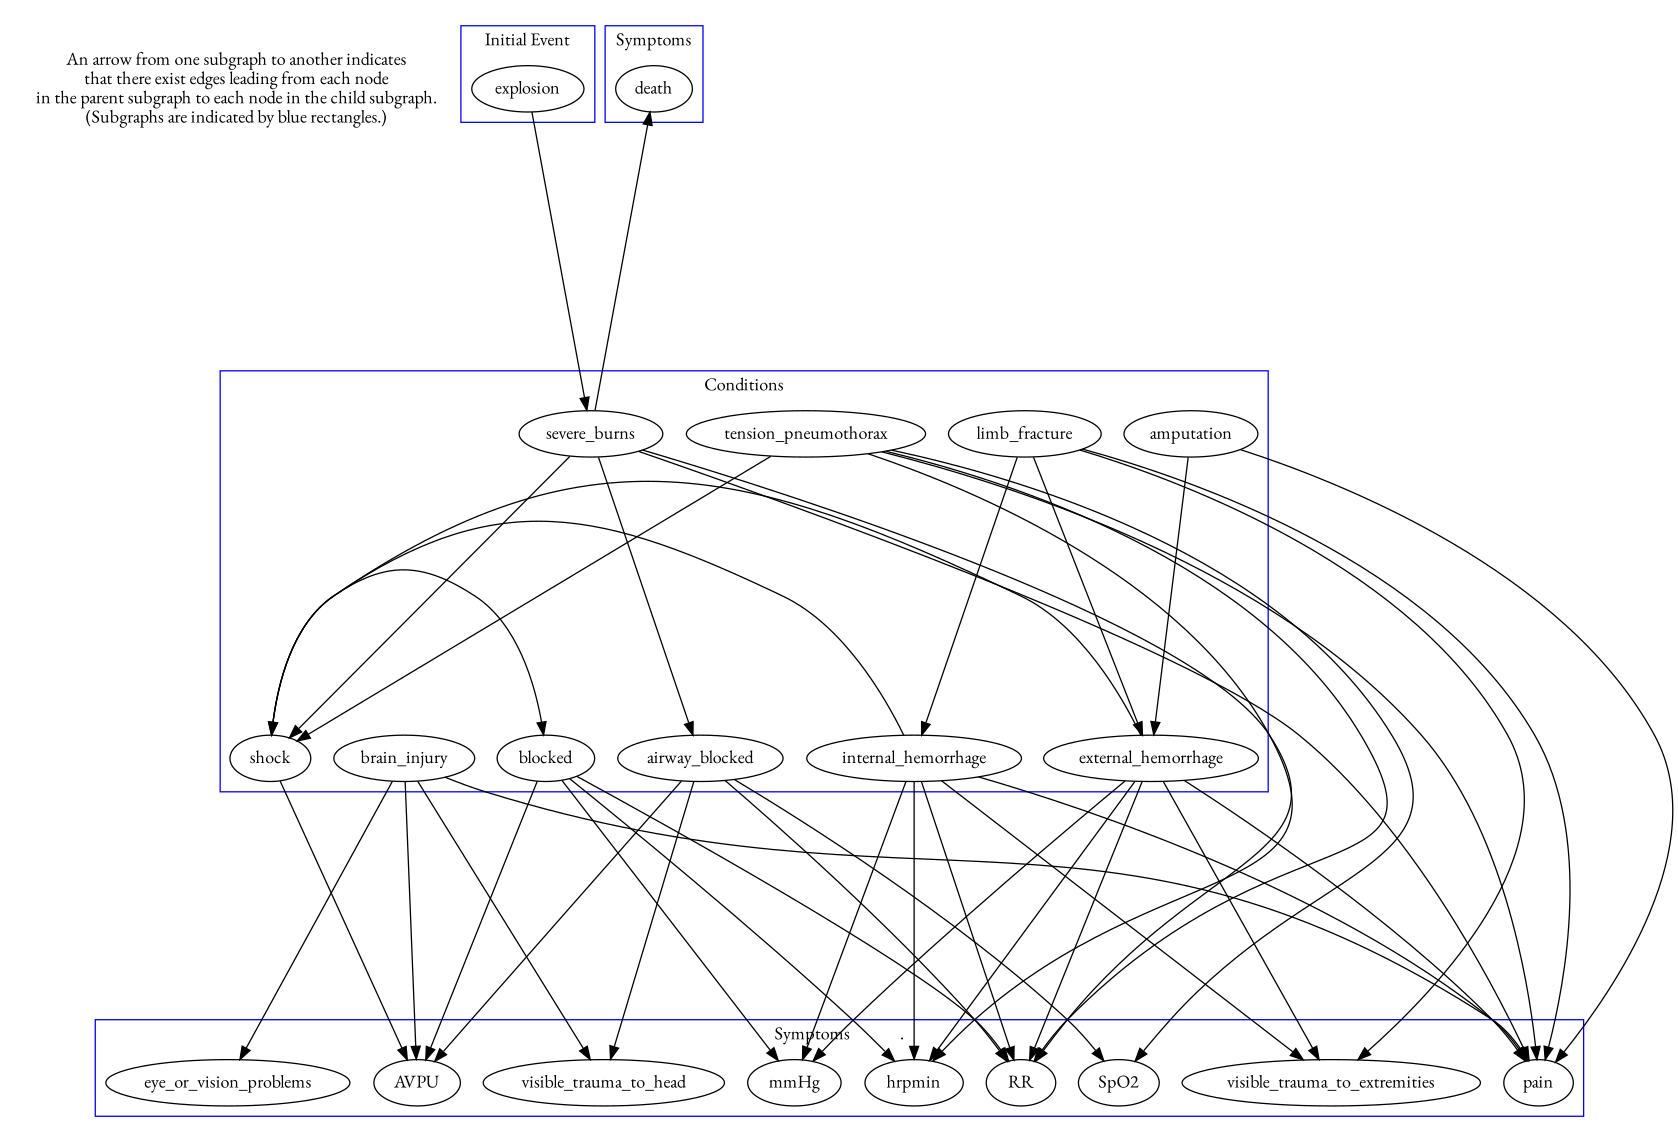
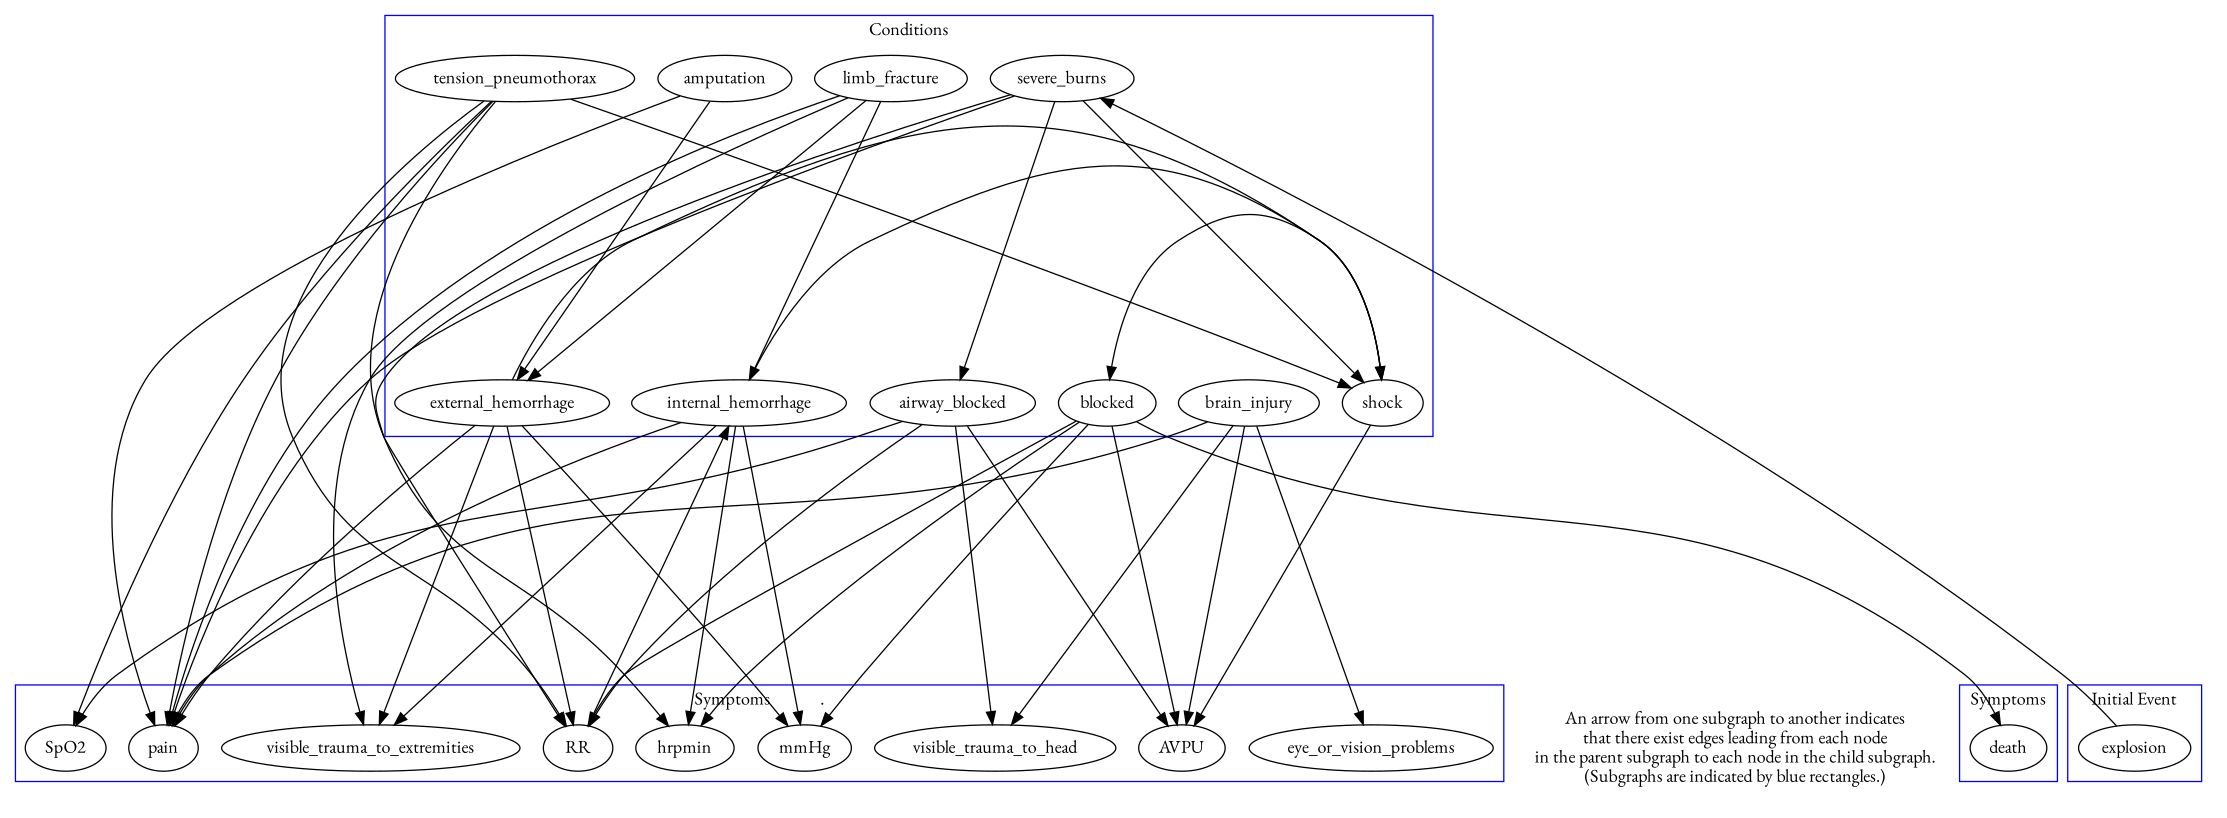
edge "severe_burns" -> "death": now "blocked" -> "death"
edge "internal_hemorrhage" -> "RR": reversed
edge "external_hemorrhage" -> "hrpmin": removed
